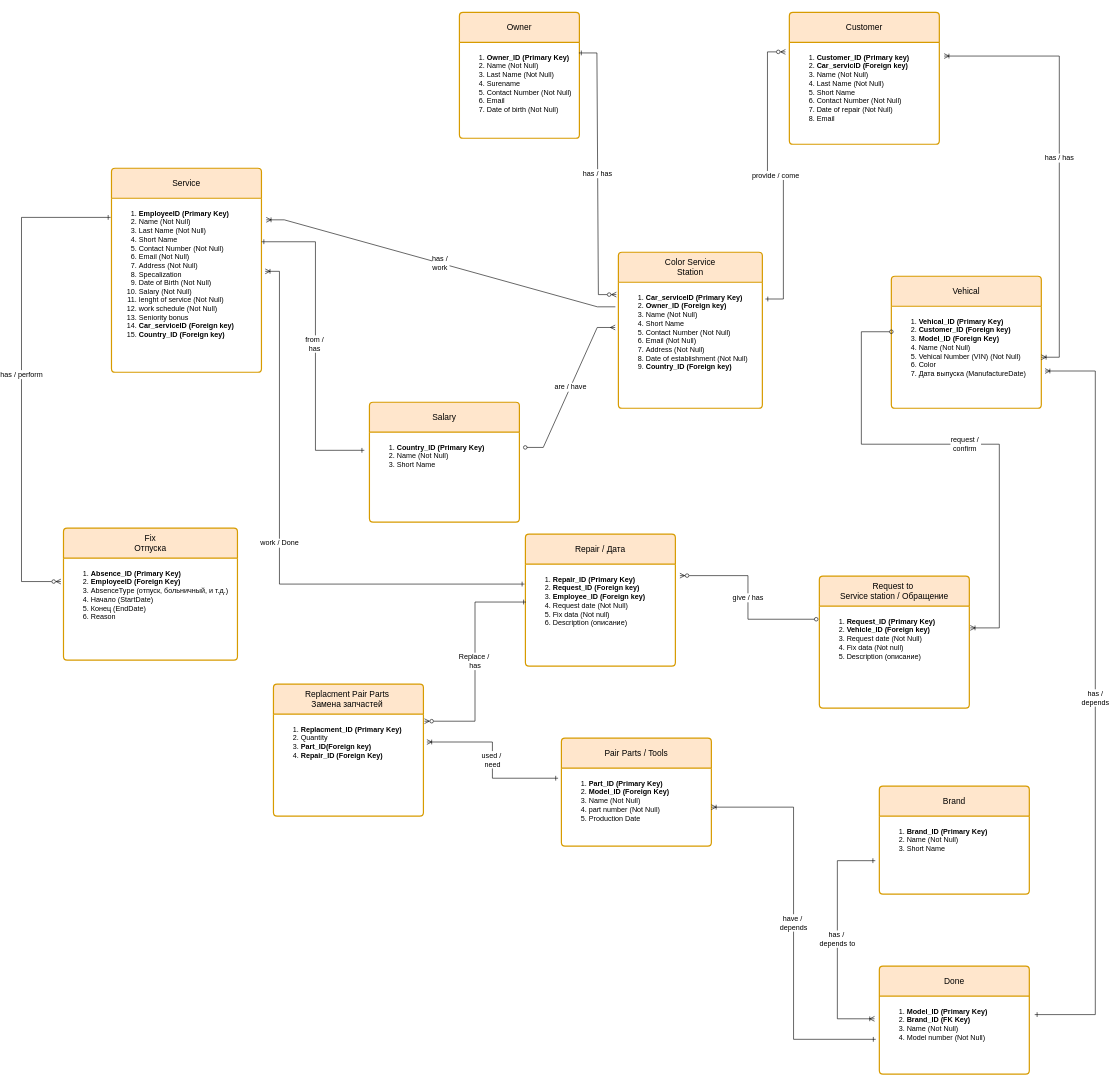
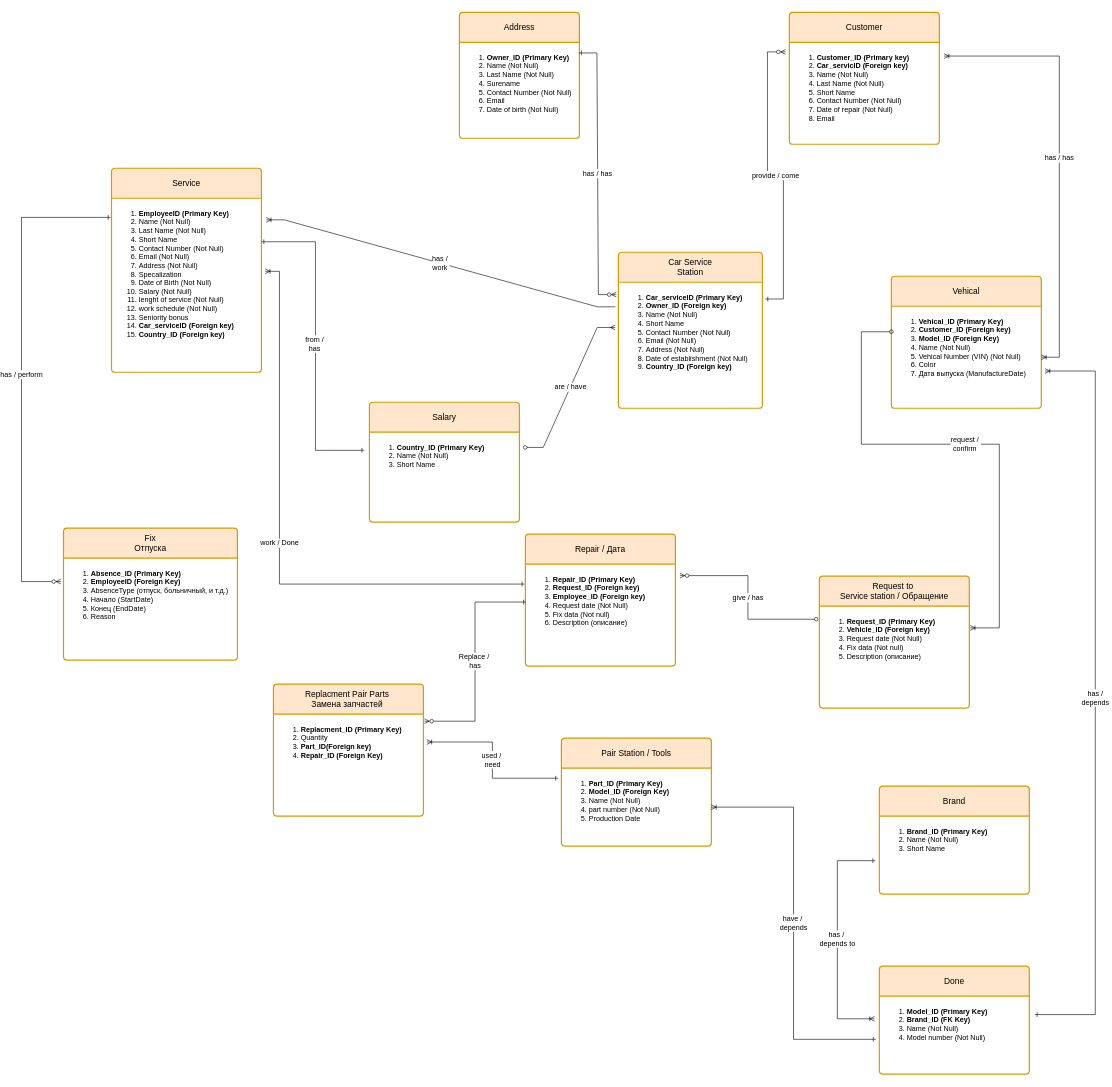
node "Owner": label "Owner" -> "Address"
node "Color Service Station": label "Color Service Station" -> "Car Service Station"
node "Pair Parts / Tools": label "Pair Parts / Tools" -> "Pair Station / Tools"
